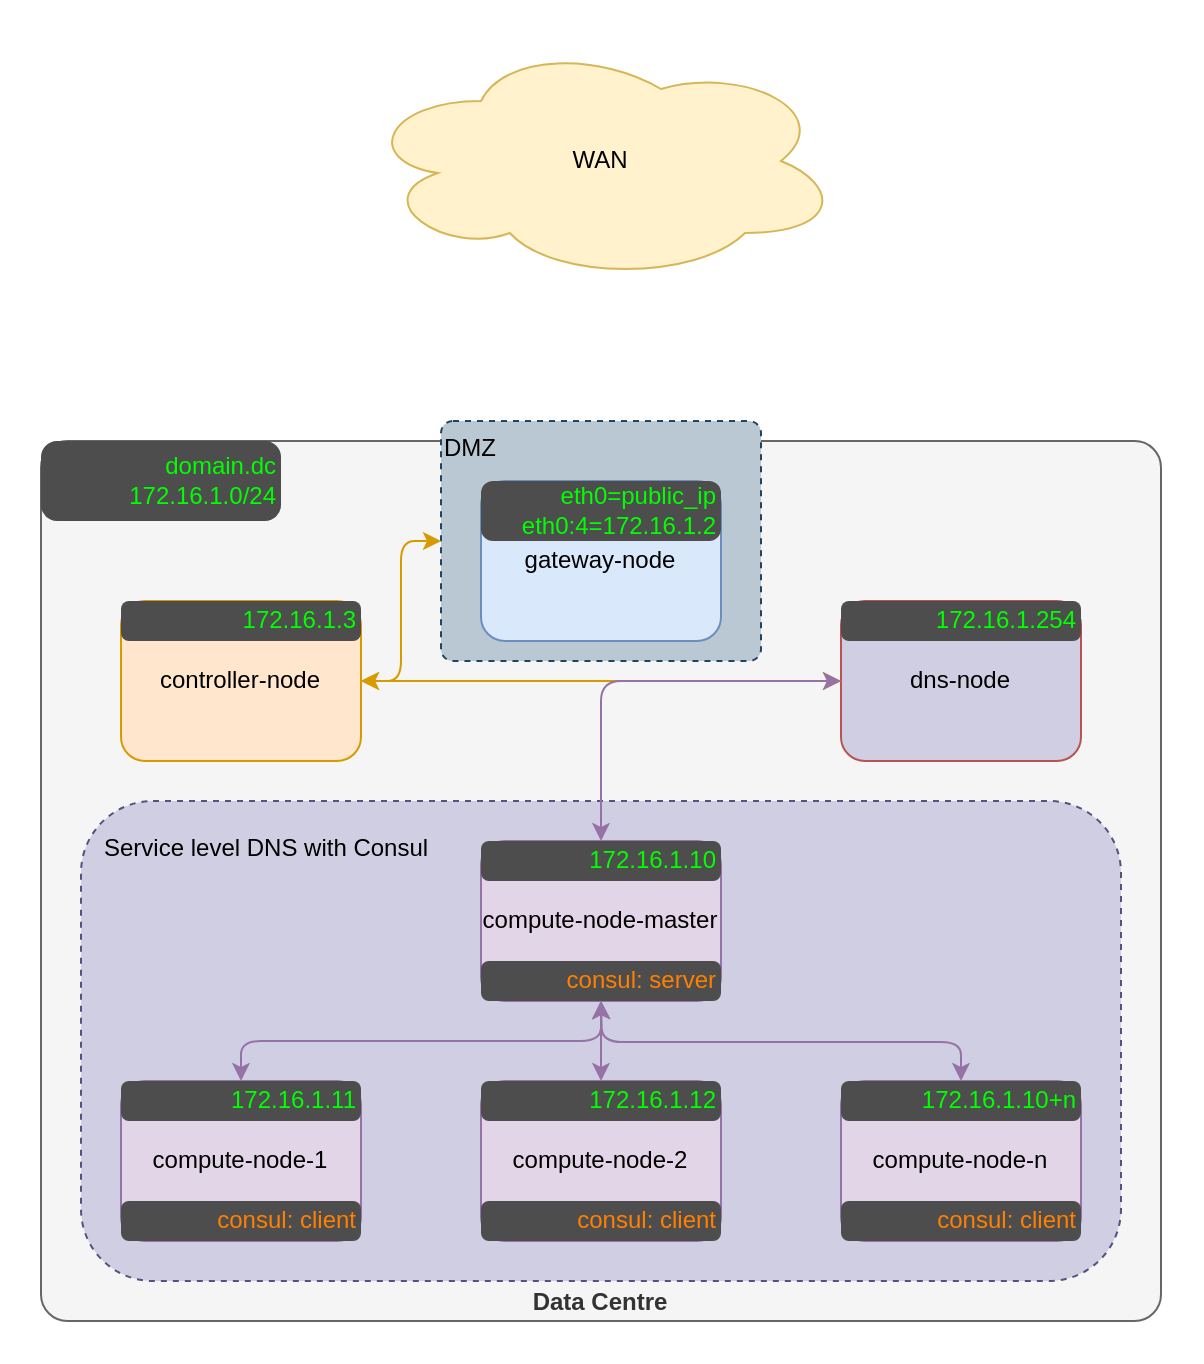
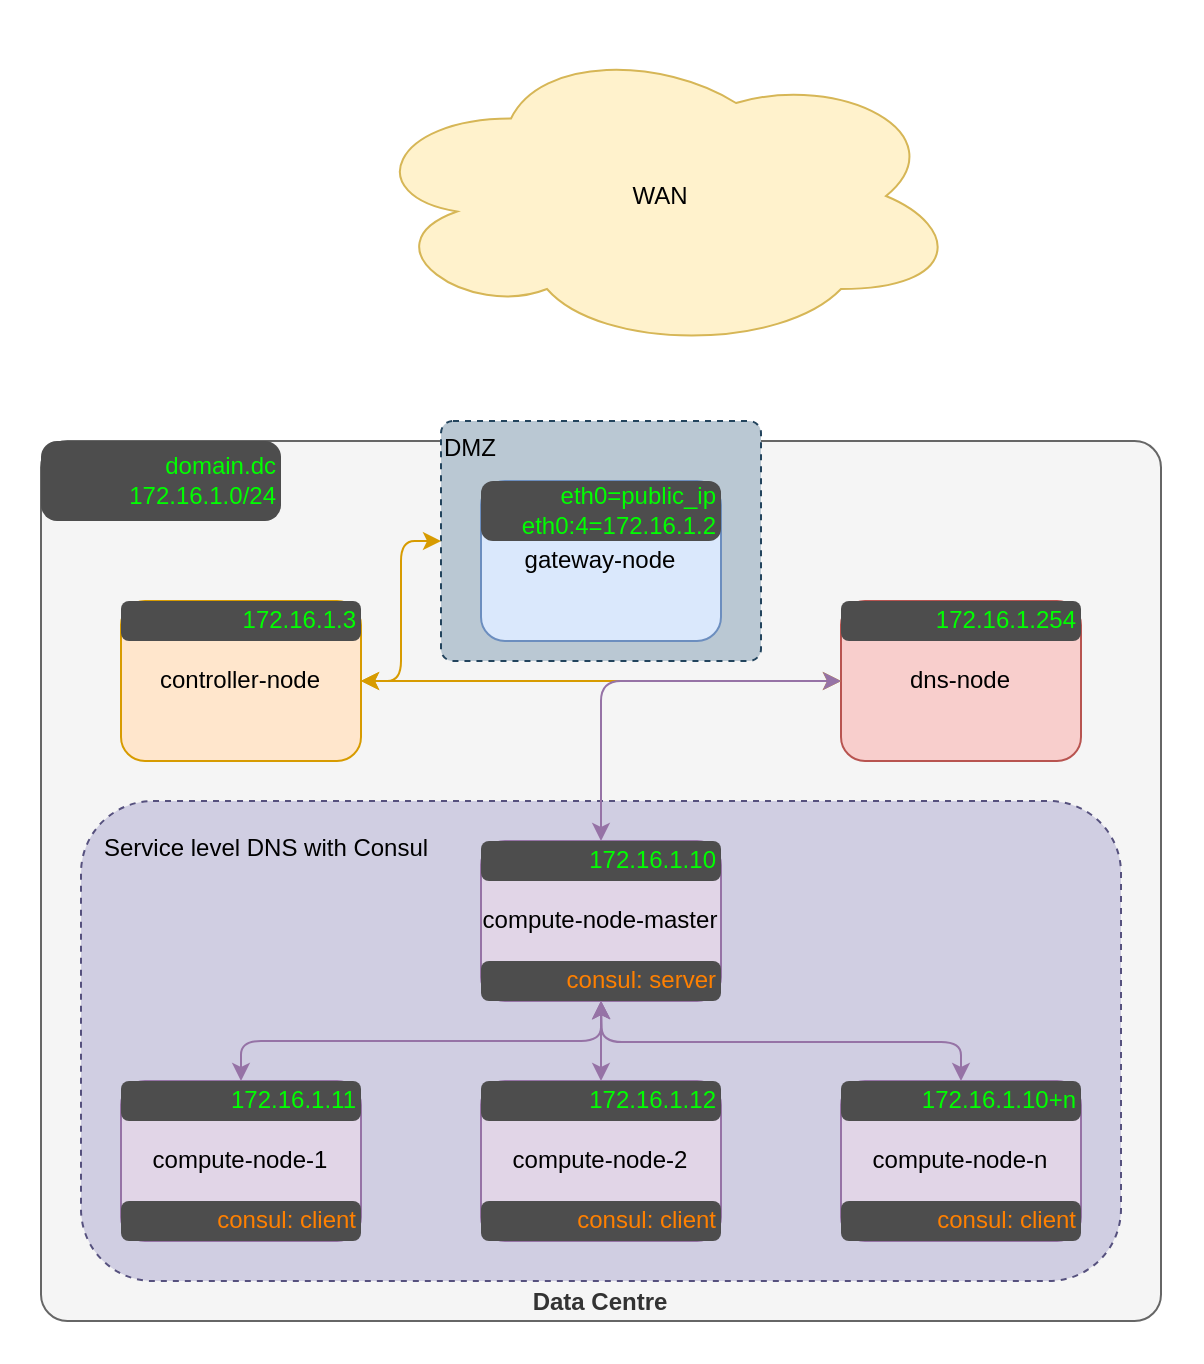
node "WAN": size 480x240 -> 600x310
node "dns-node": fillcolor #d0cee2 -> #f8cecc
